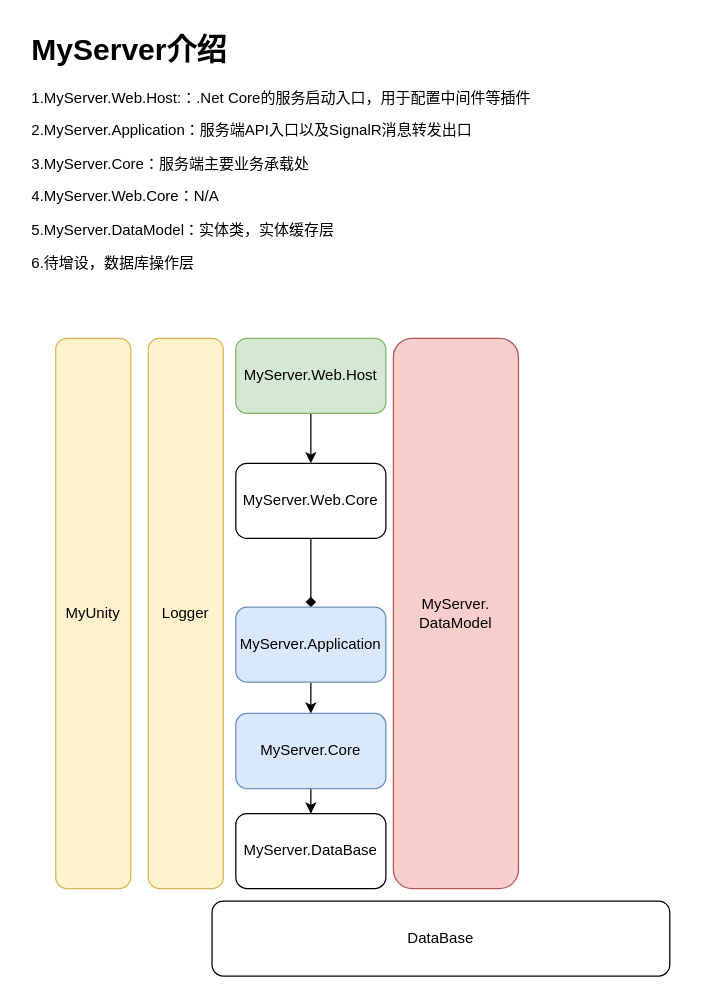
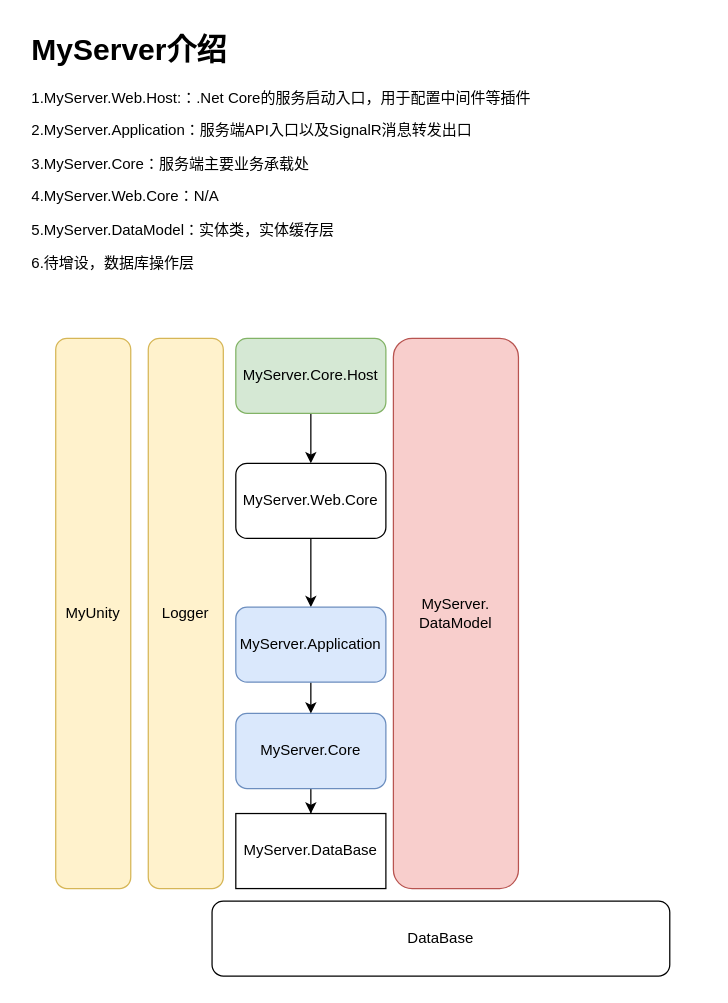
node "MyServer.Web.Host": label "MyServer.Web.Host" -> "MyServer.Core.Host"
edge "MyServer.Web.Core" -> "MyServer.Application": arrowhead diamond -> classic
node "MyServer.DataBase": shape rounded rectangle -> rectangle
